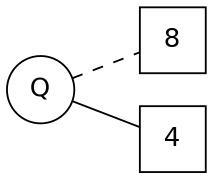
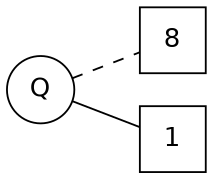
node "4": label "4" -> "1"
